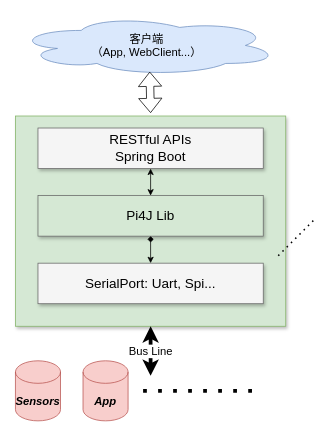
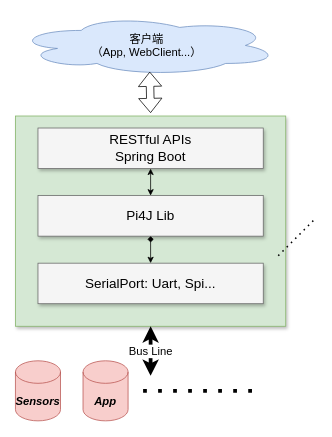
node "Pi4J Lib": fillcolor #d5e8d4 -> #f5f5f5
